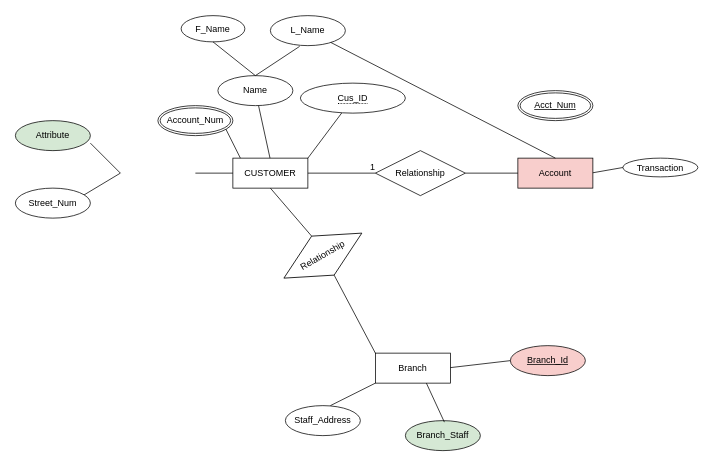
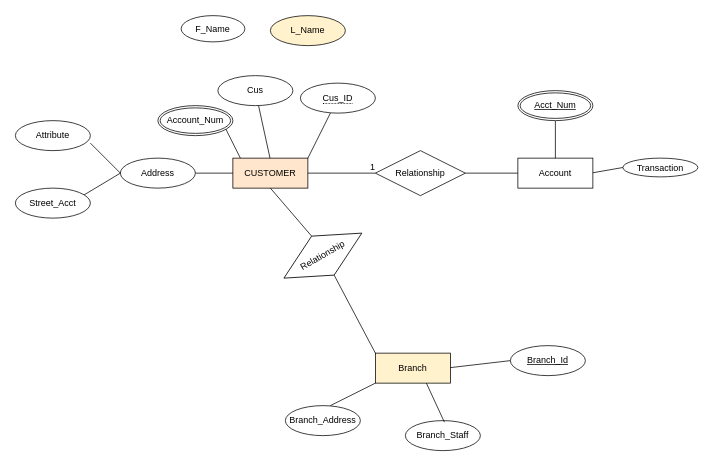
node "L_Name": fillcolor #ffffff -> #fff2cc
edge "F_Name" -- "L_Name": removed
node "Name": label "Name" -> "Cus"
node "Cus_ID": size 105x30 -> 75x30
edge "L_Name" -- "Account": now "Acct_Num" -- "Account"
node "Attribute": fillcolor #d5e8d4 -> #ffffff
node "Address": added
node "CUSTOMER": fillcolor #ffffff -> #ffe6cc
node "Account": fillcolor #f8cecc -> #ffffff
node "Street_Num": label "Street_Num" -> "Street_Acct"
node "Branch_Id": fillcolor #f8cecc -> #ffffff
node "Branch": fillcolor #ffffff -> #fff2cc
node "Staff_Address": label "Staff_Address" -> "Branch_Address"
node "Branch_Staff": fillcolor #d5e8d4 -> #ffffff
